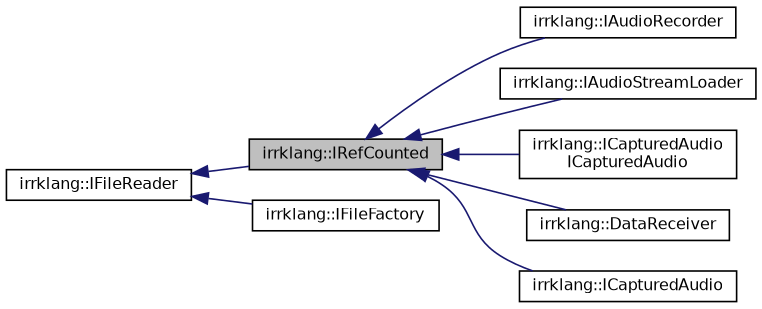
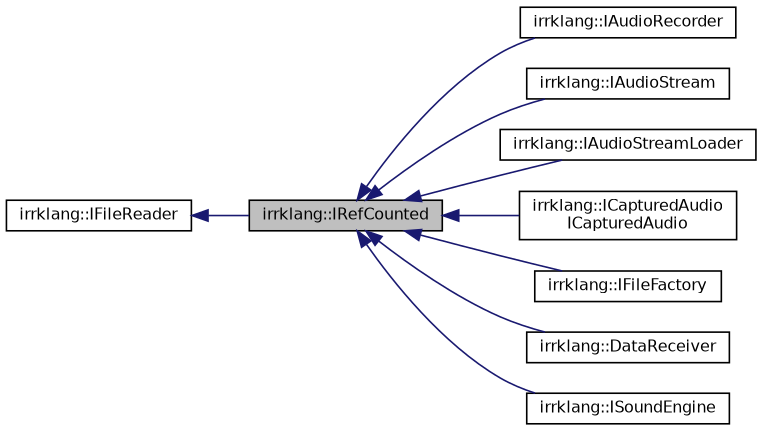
node "irrklang::IAudioStream": added
edge "irrklang::IFileFactory" -> "irrklang::IFileReader": now "irrklang::IFileFactory" -> "irrklang::IRefCounted"
node "irrklang::ICapturedAudio": label "irrklang::ICapturedAudio" -> "irrklang::ISoundEngine"
